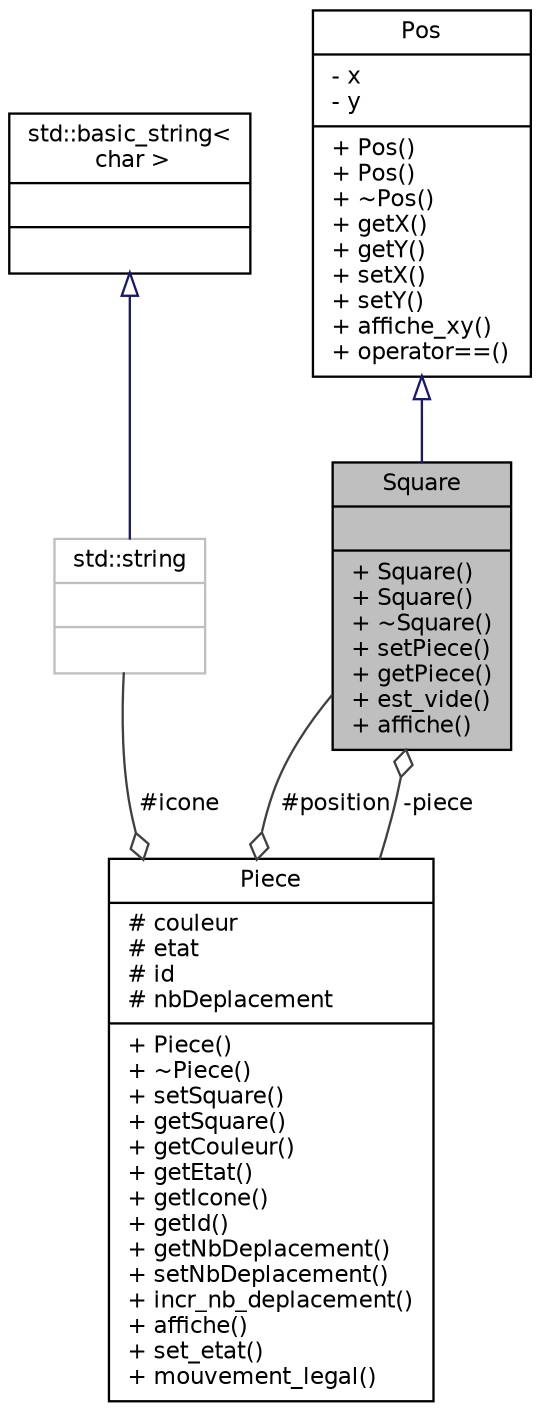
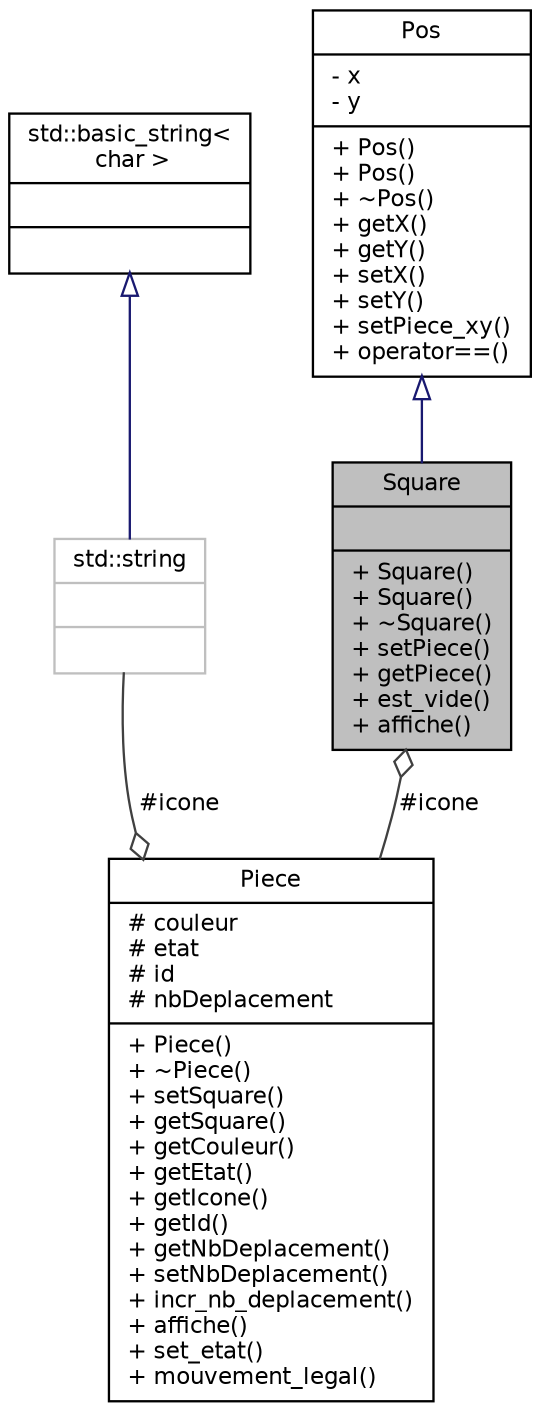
node "Pos": text "+ affiche_xy()" -> "+ setPiece_xy()"
edge "Square" -> "Piece": removed, label "#position"
edge "Piece" -> "Square": label " -piece" -> " #icone"
